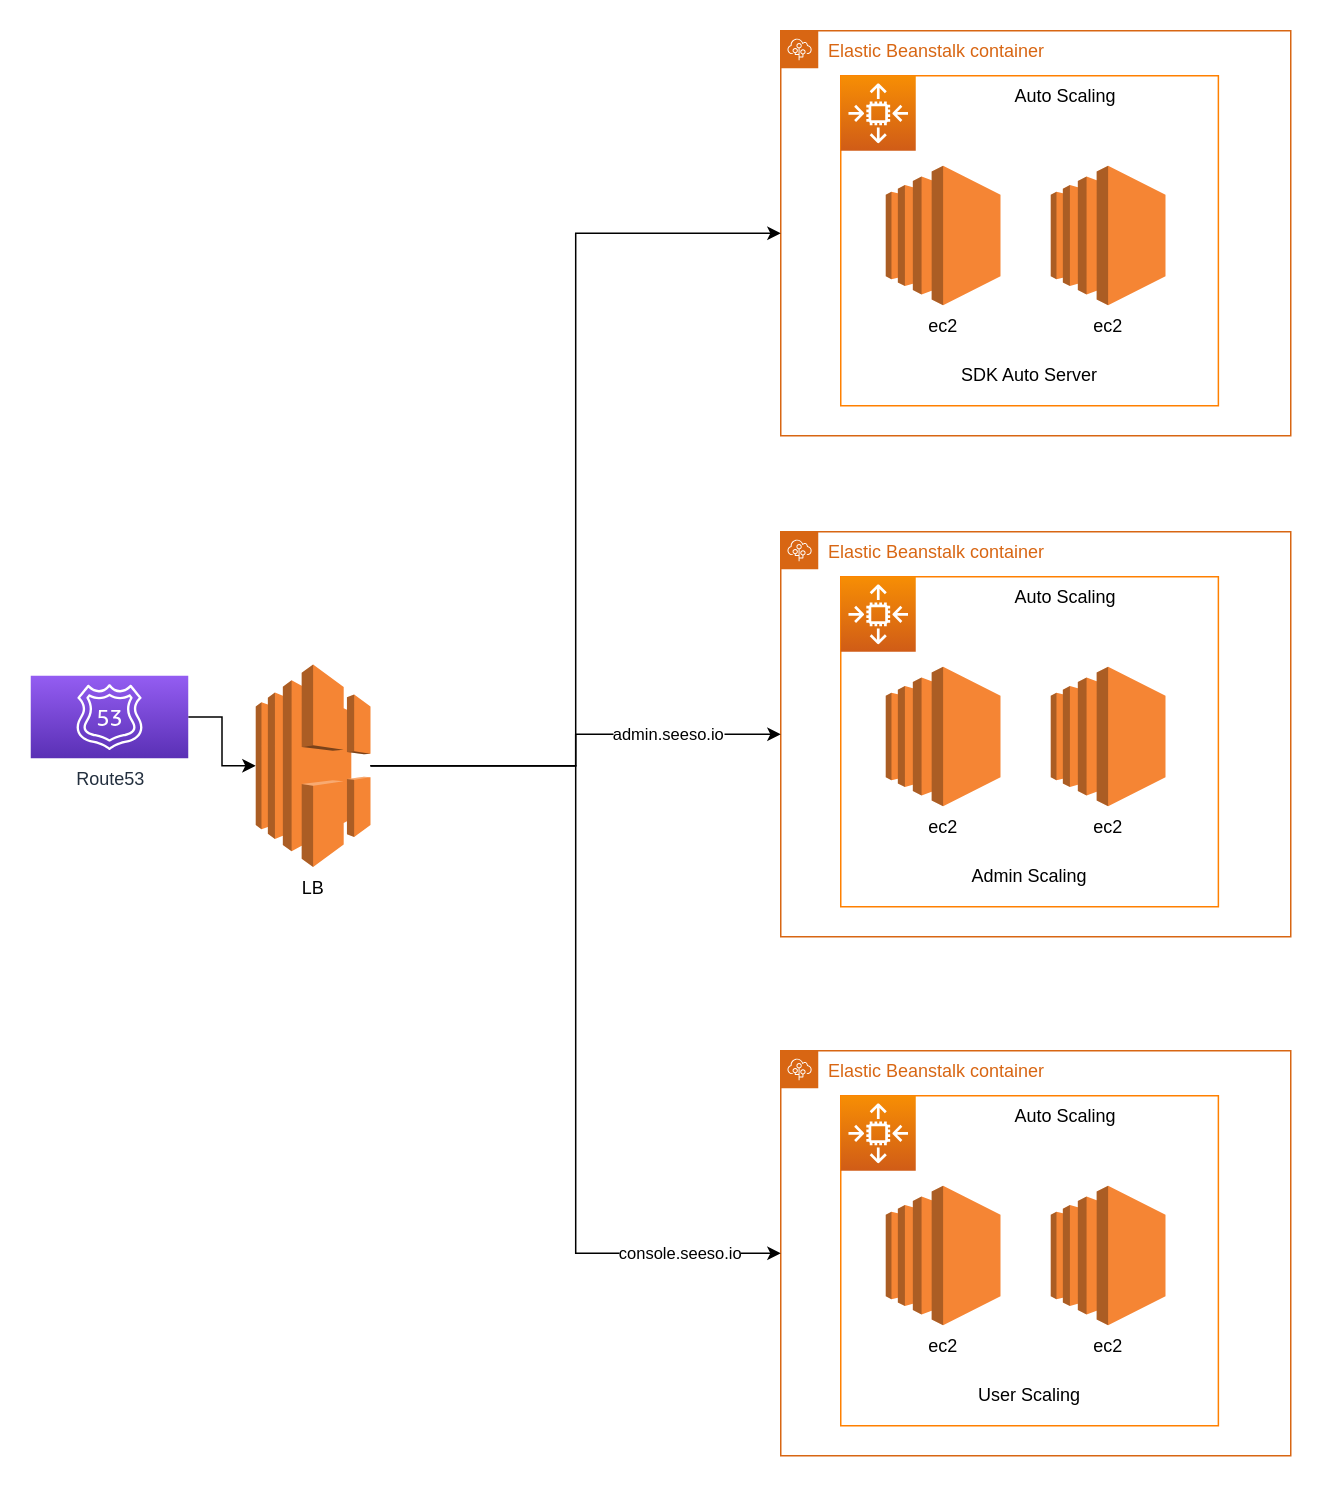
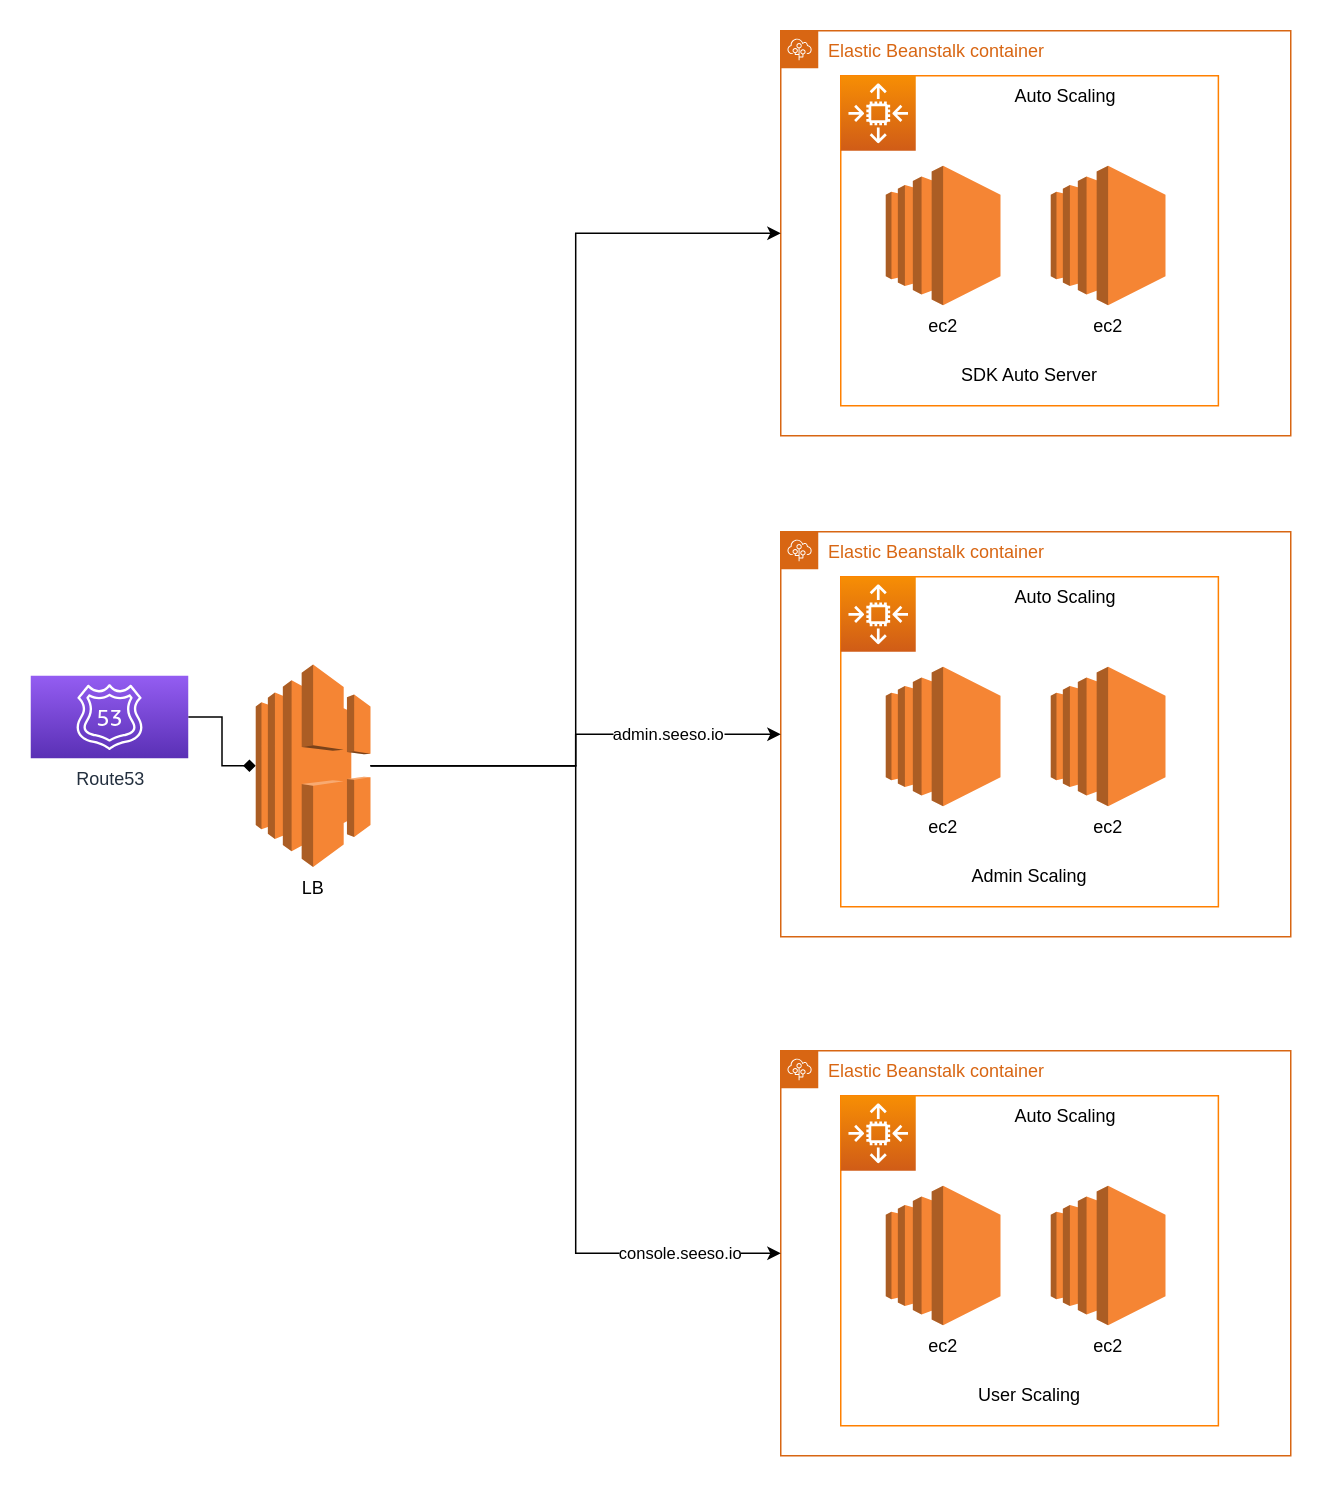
edge "Route53" -> "LB": arrowhead classic -> diamond
